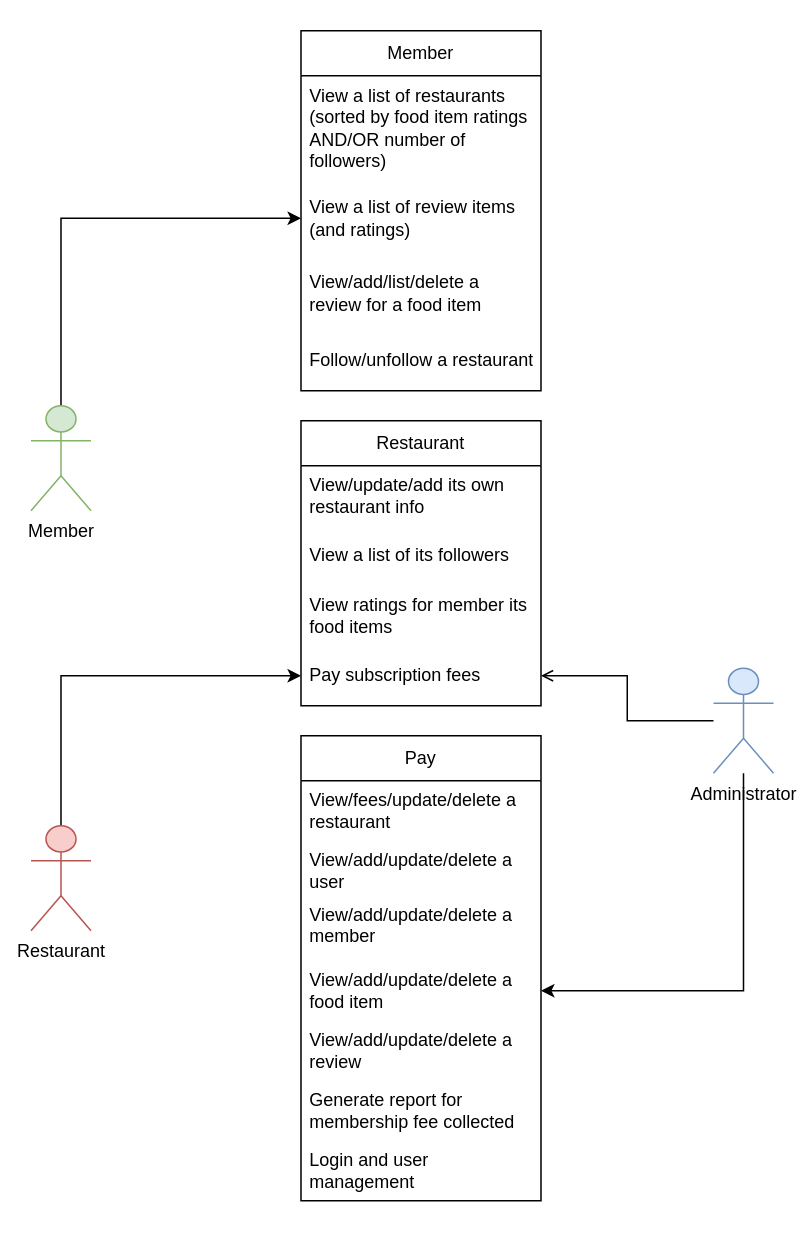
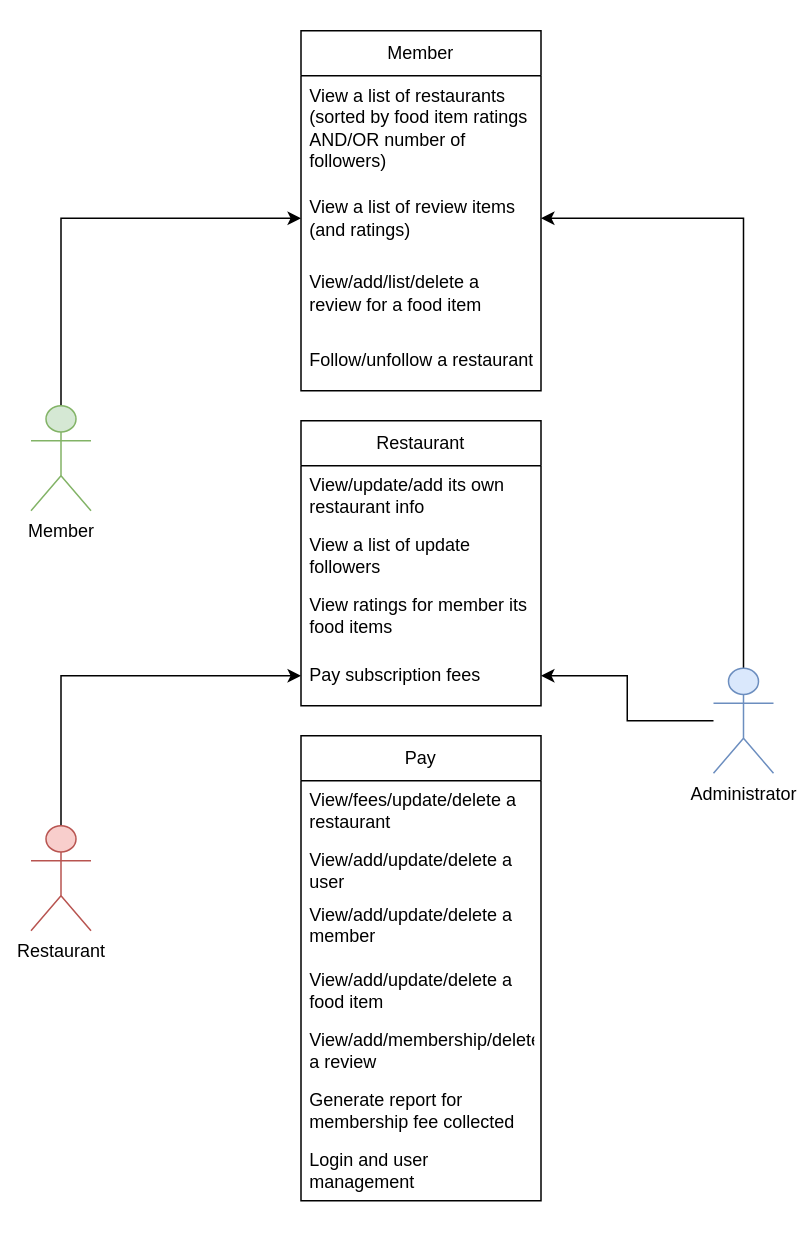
edge "Administrator" -> "View a list of review items (and ratings)": added
node "View a list of its followers": label "View a list of its followers" -> "View a list of update followers"
edge "Administrator" -> "Pay subscription fees": arrowhead open -> classic
edge "Administrator" -> "View/add/update/delete a food item": removed
node "View/add/update/delete a review": label "View/add/update/delete a review" -> "View/add/membership/delete a review"
